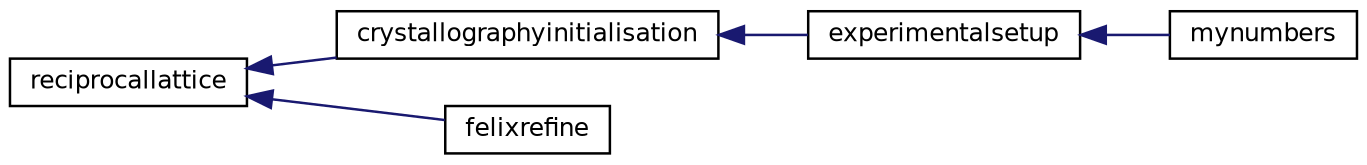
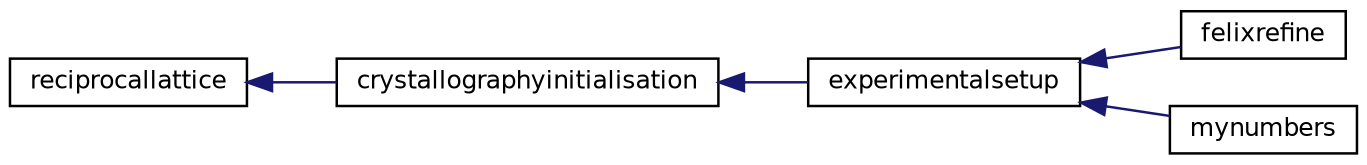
edge "felixrefine" -> "reciprocallattice": now "felixrefine" -> "experimentalsetup"
